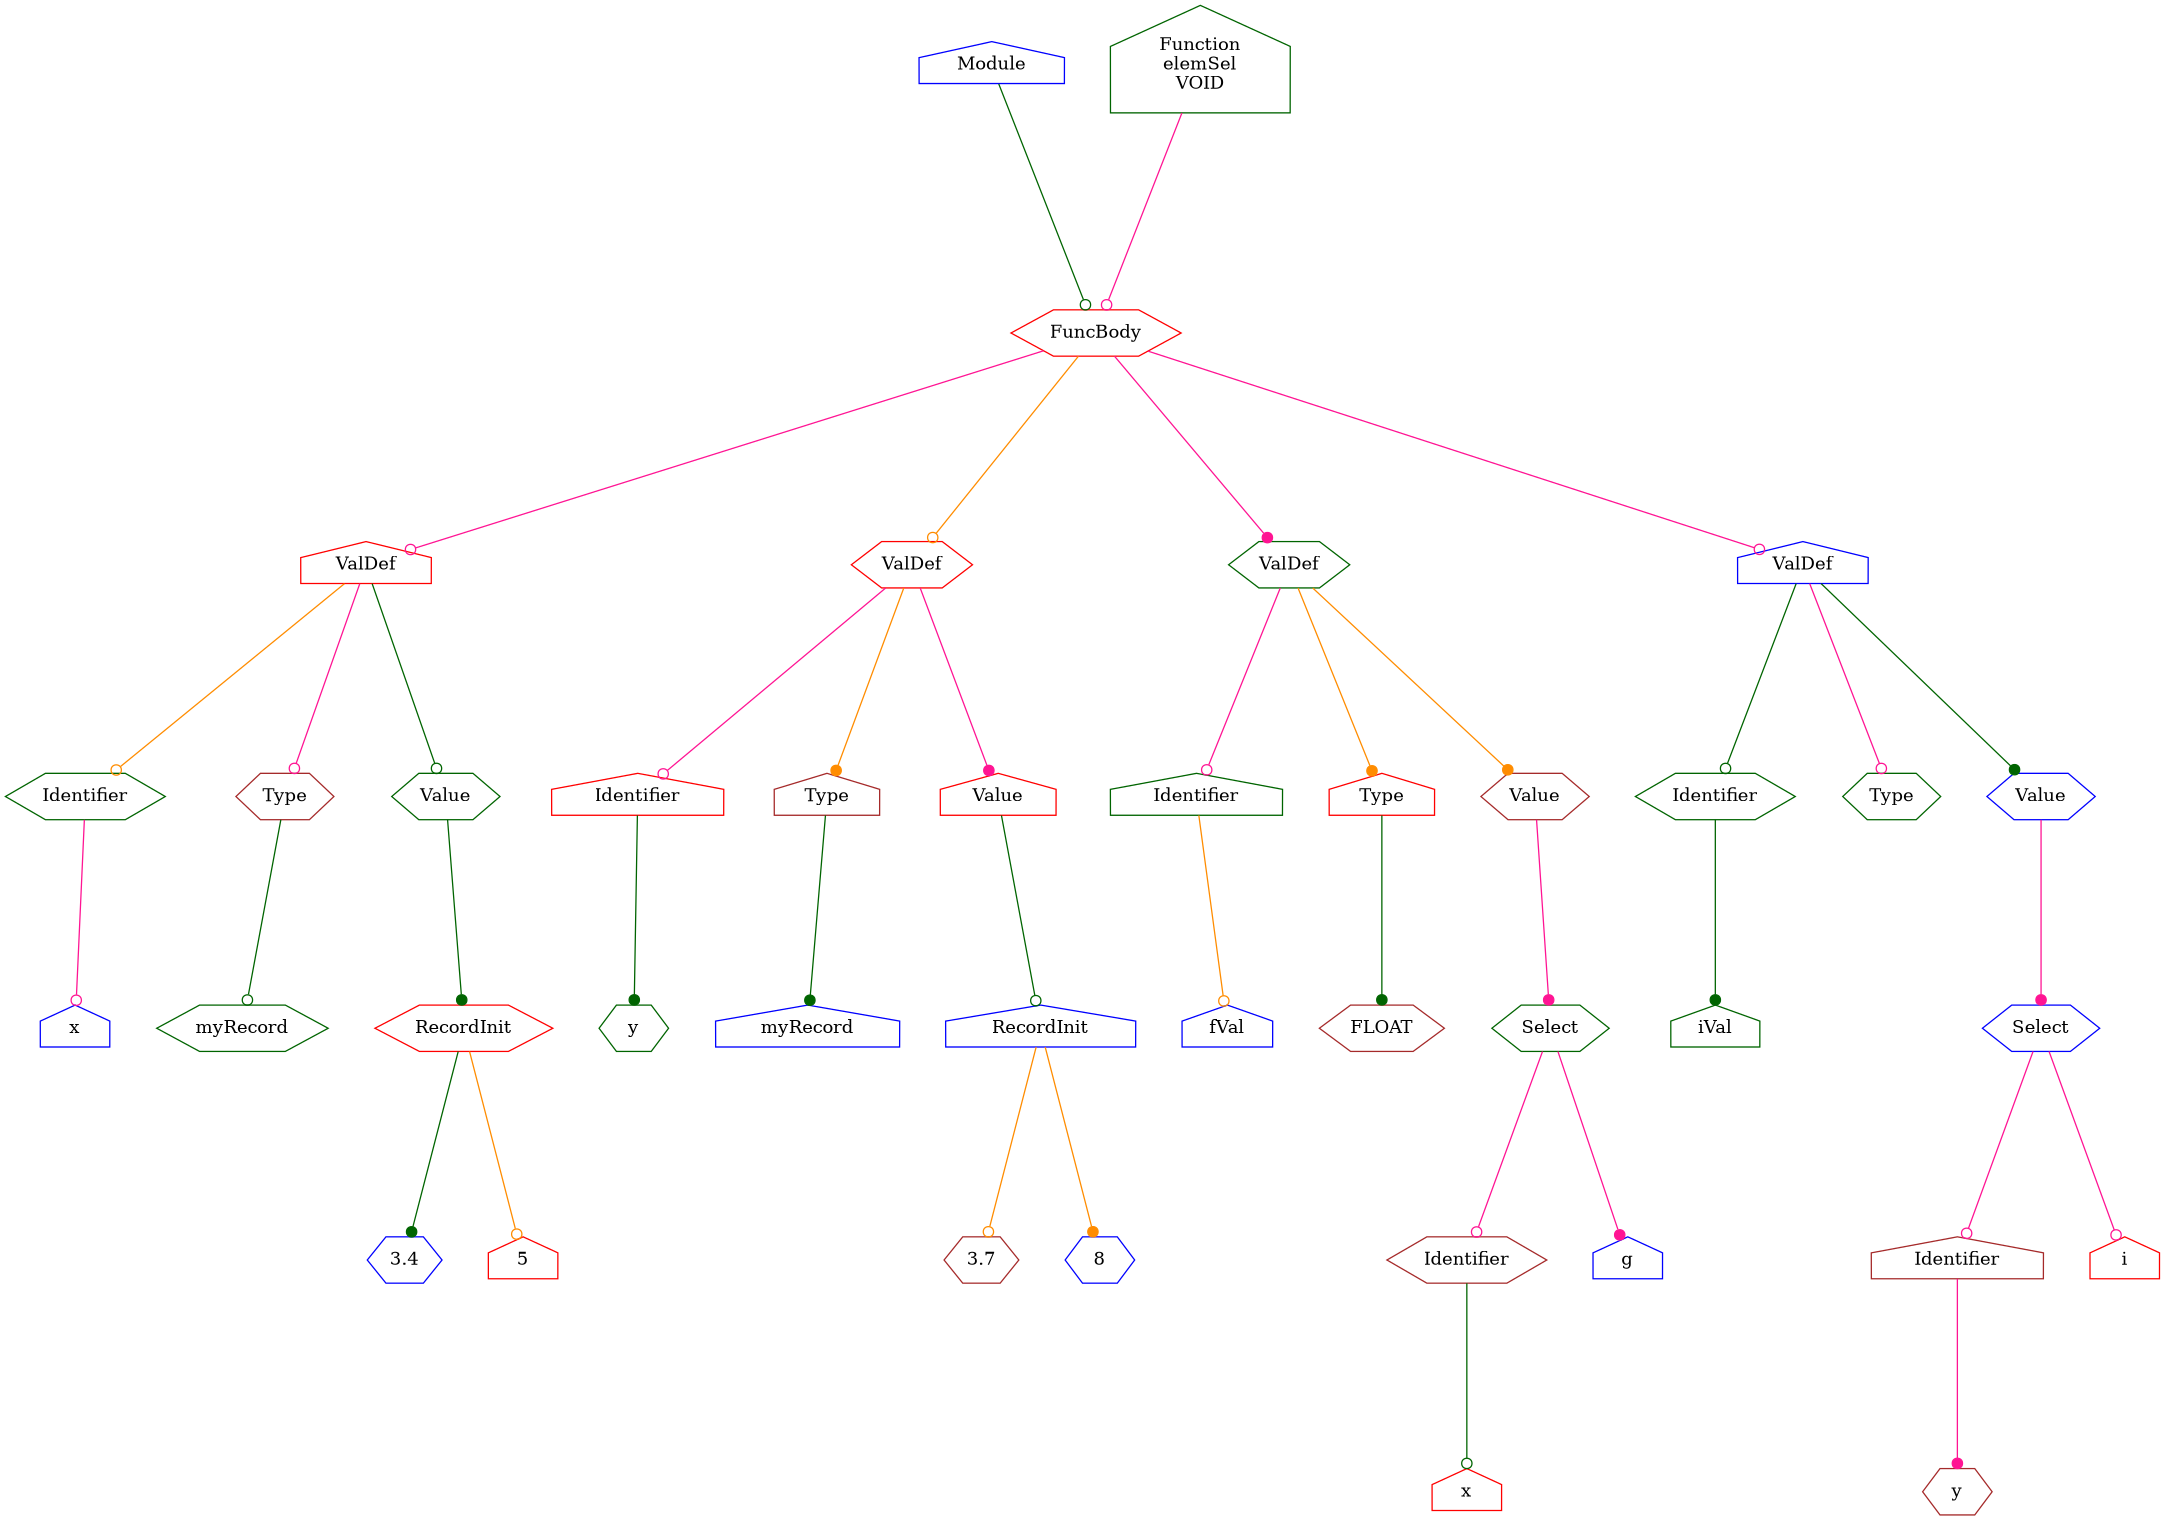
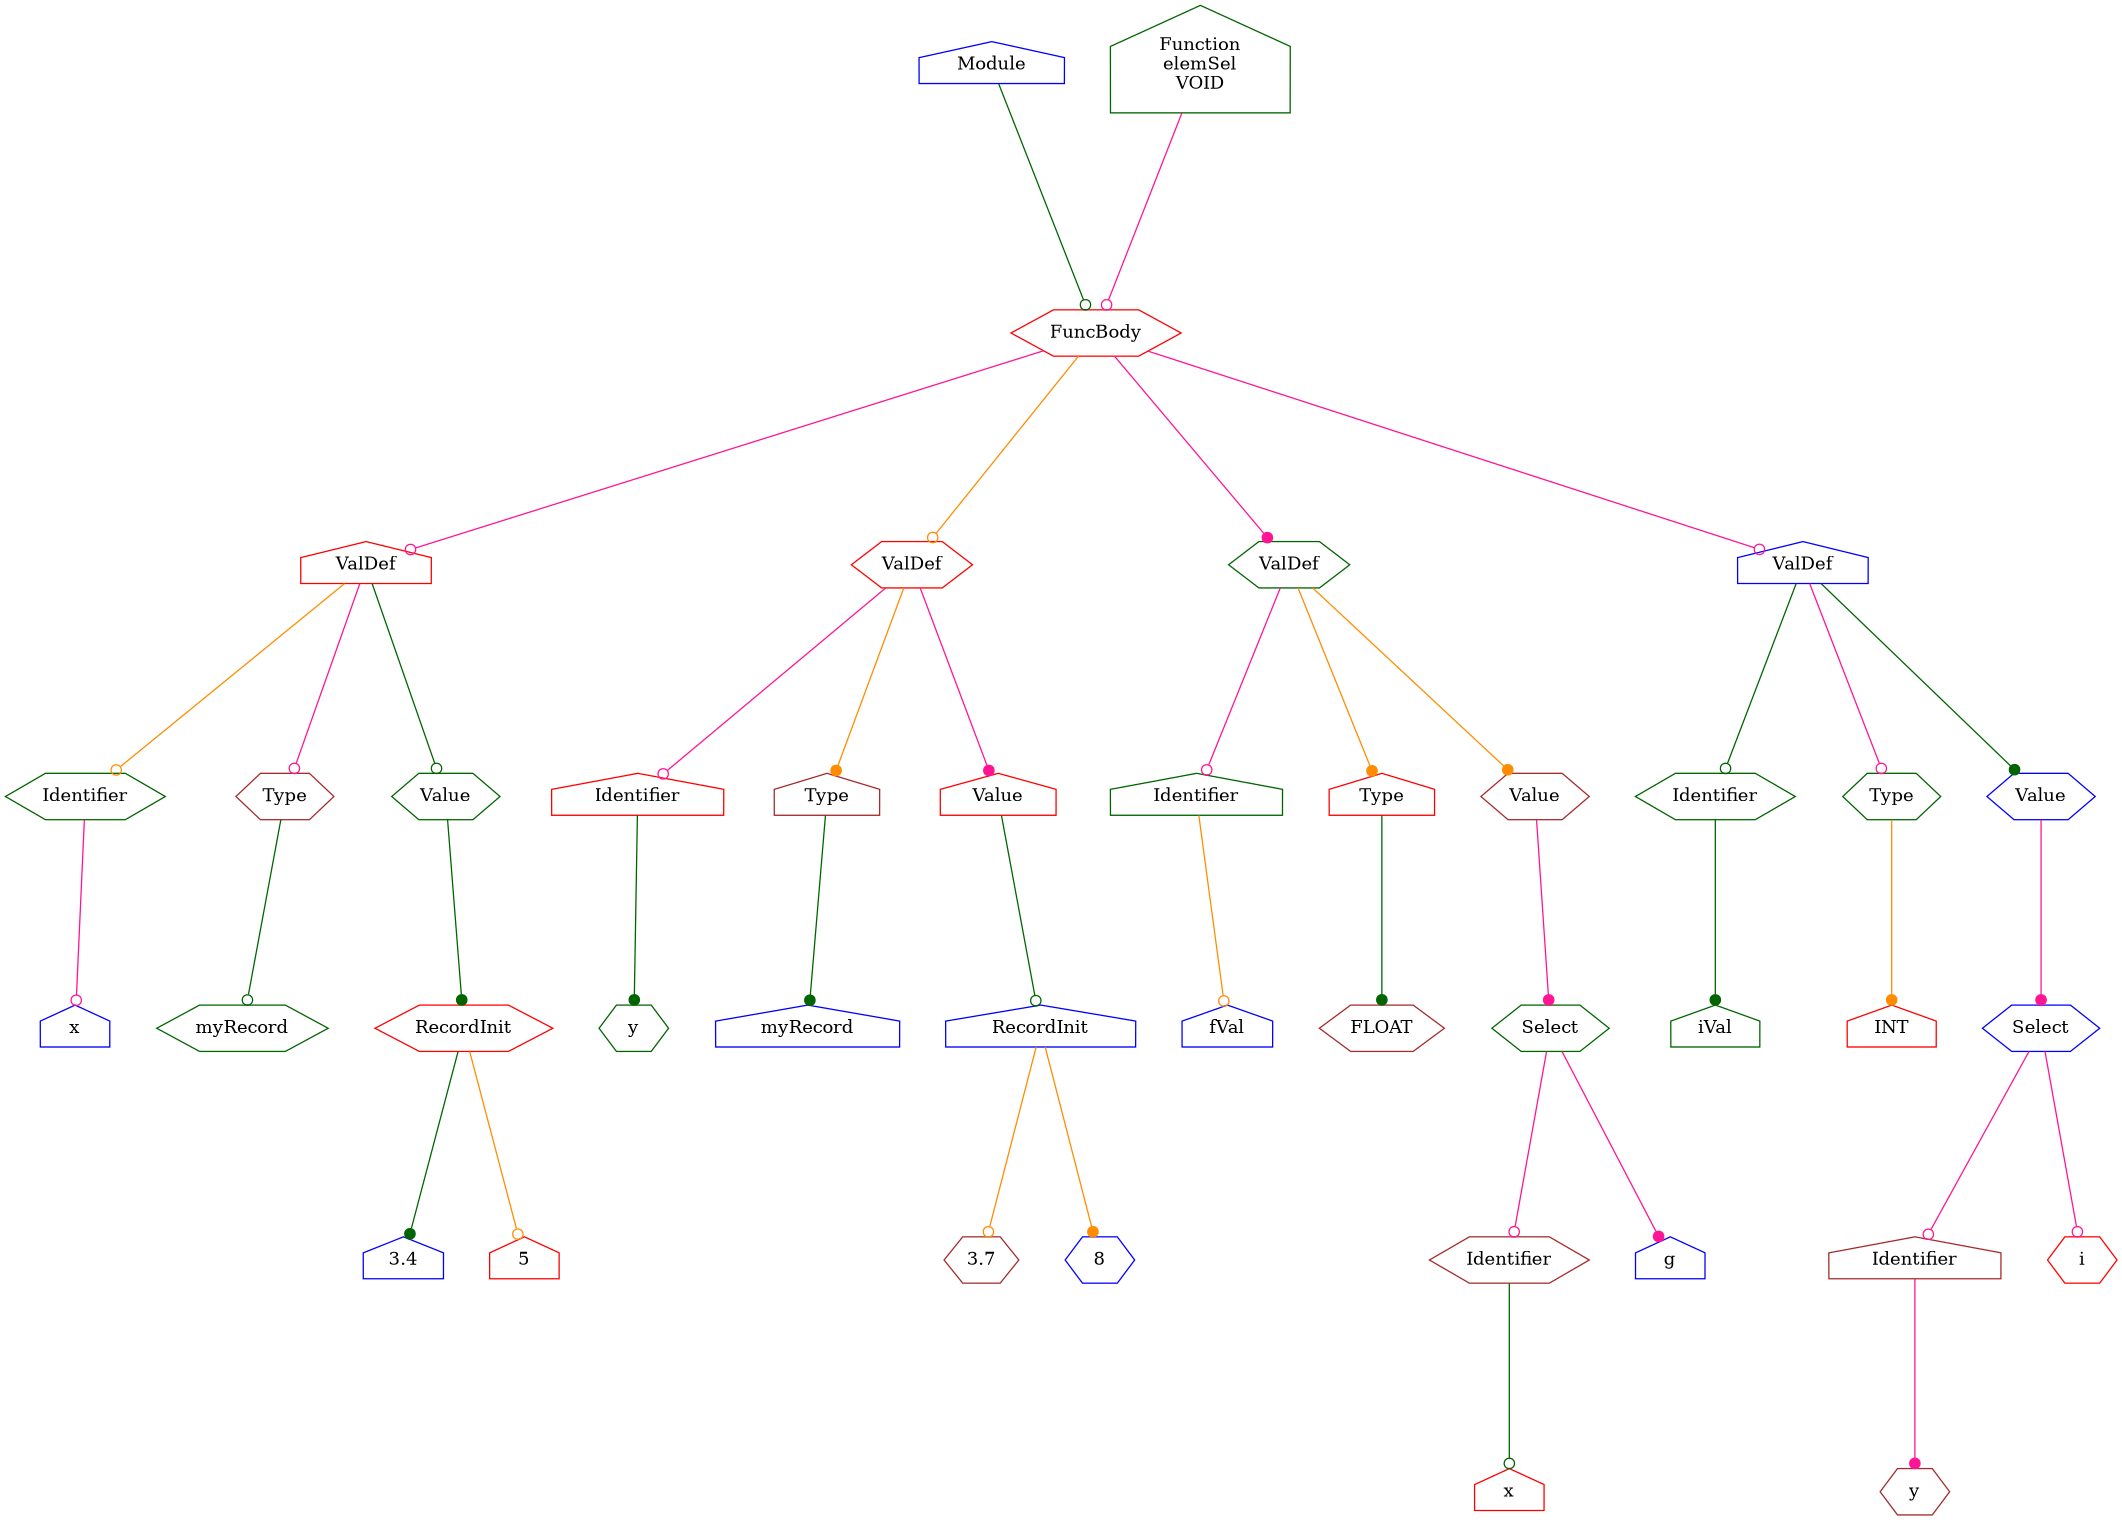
node "INT": added
node "3.4": shape hexagon -> house
node "i": shape house -> hexagon
